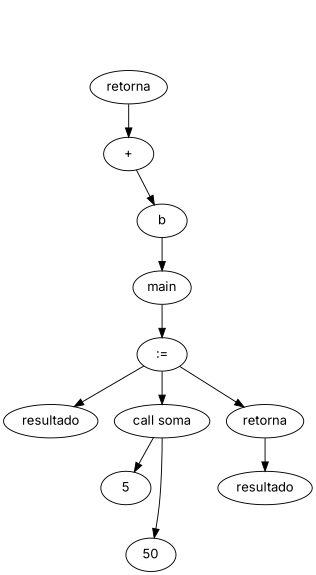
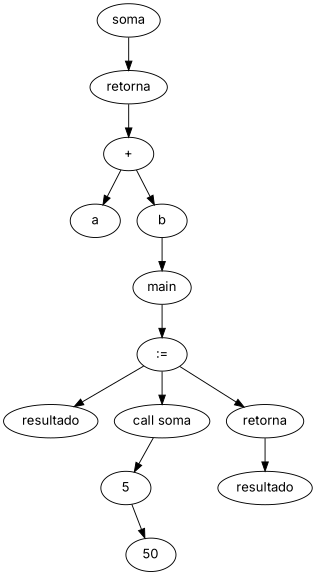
node "soma": added
node "a": added
edge "call soma" -> "50": now "5" -> "50"
